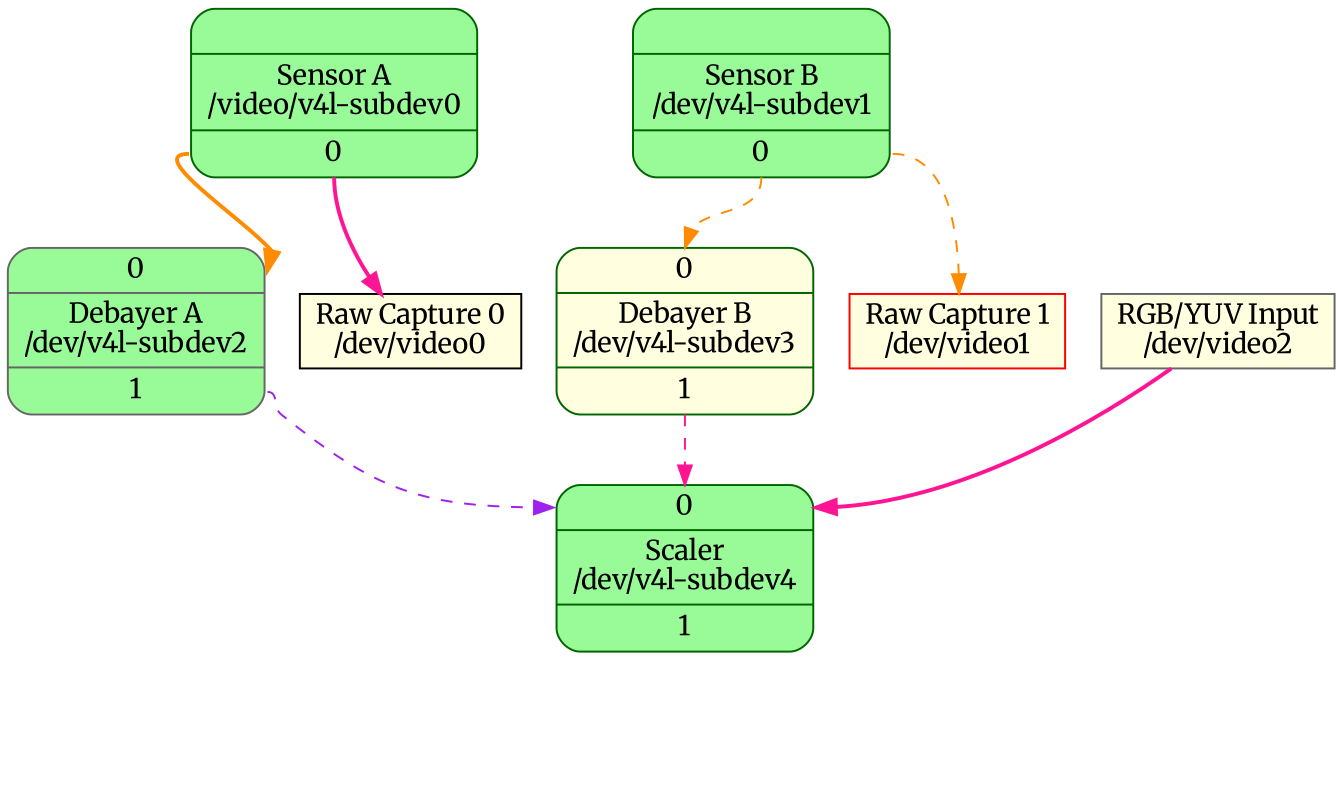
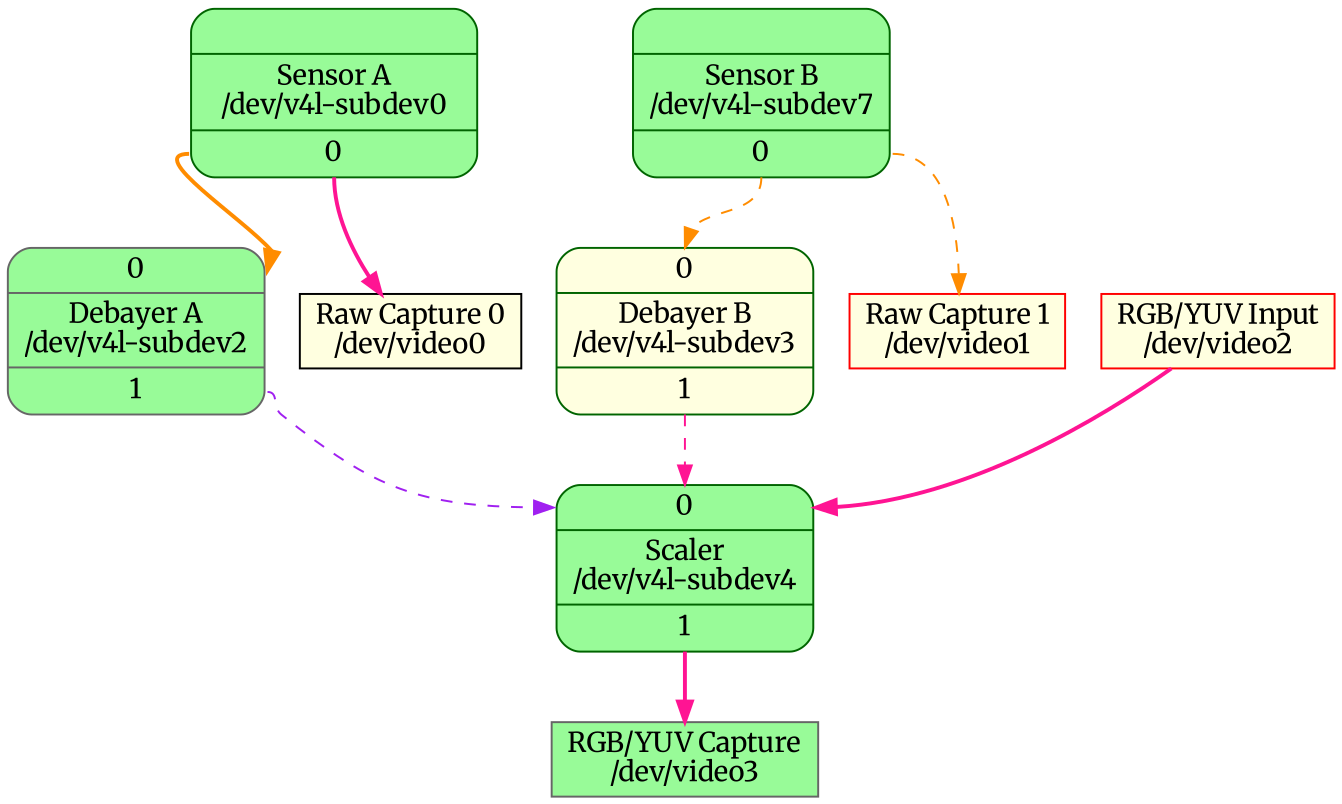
node "Sensor A": text "/video/v4l-subdev0" -> "/dev/v4l-subdev0"
node "Sensor B": text "/dev/v4l-subdev1" -> "/dev/v4l-subdev7"
node "RGB/YUV Input /dev/video2": color gray40 -> red
node "RGB/YUV Capture /dev/video3": added
